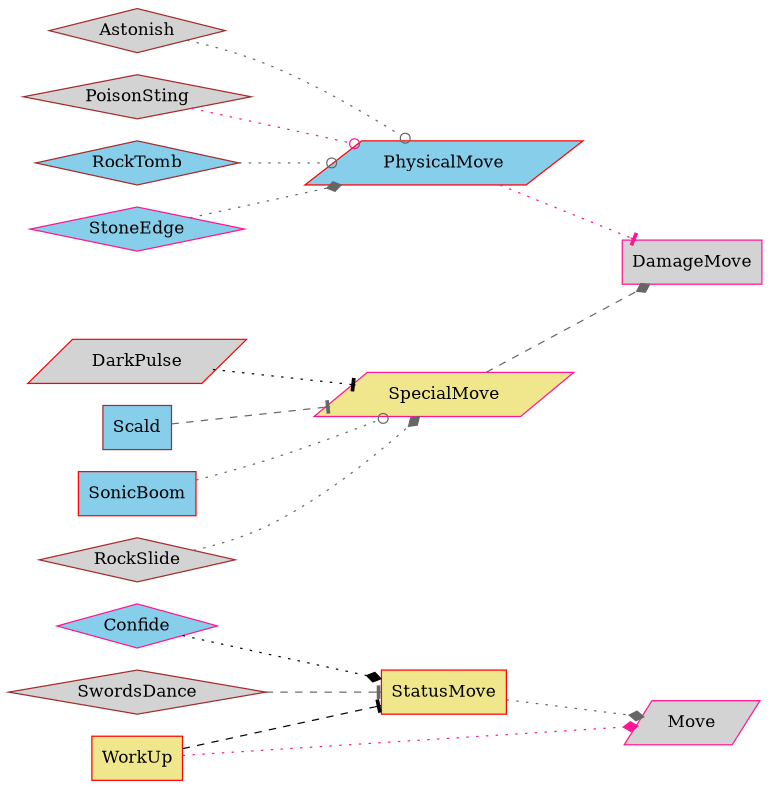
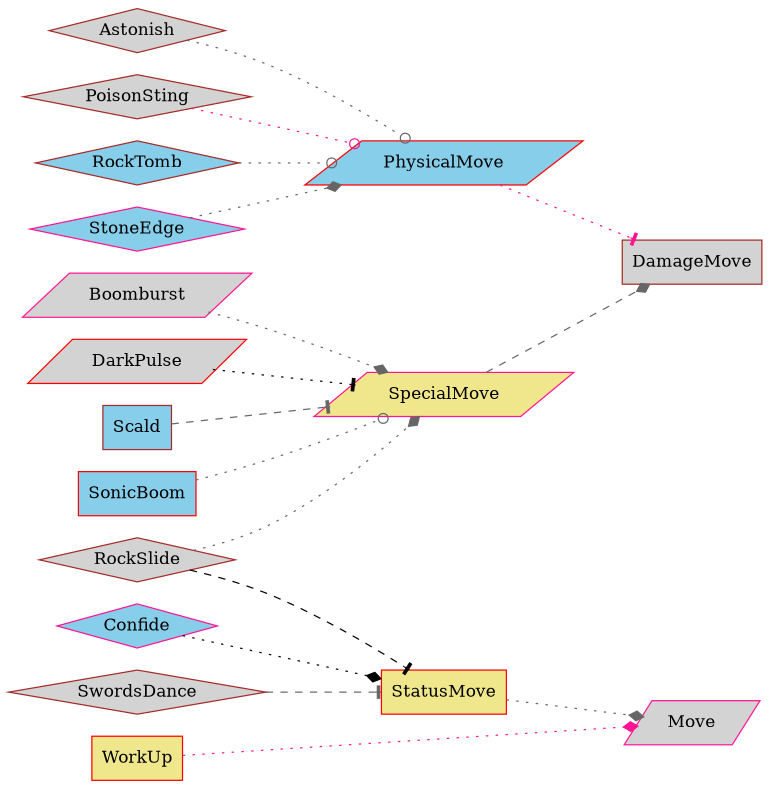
node "DamageMove": color deeppink -> brown
node "Boomburst": added
edge "WorkUp" -> "StatusMove": now "RockSlide" -> "StatusMove"
